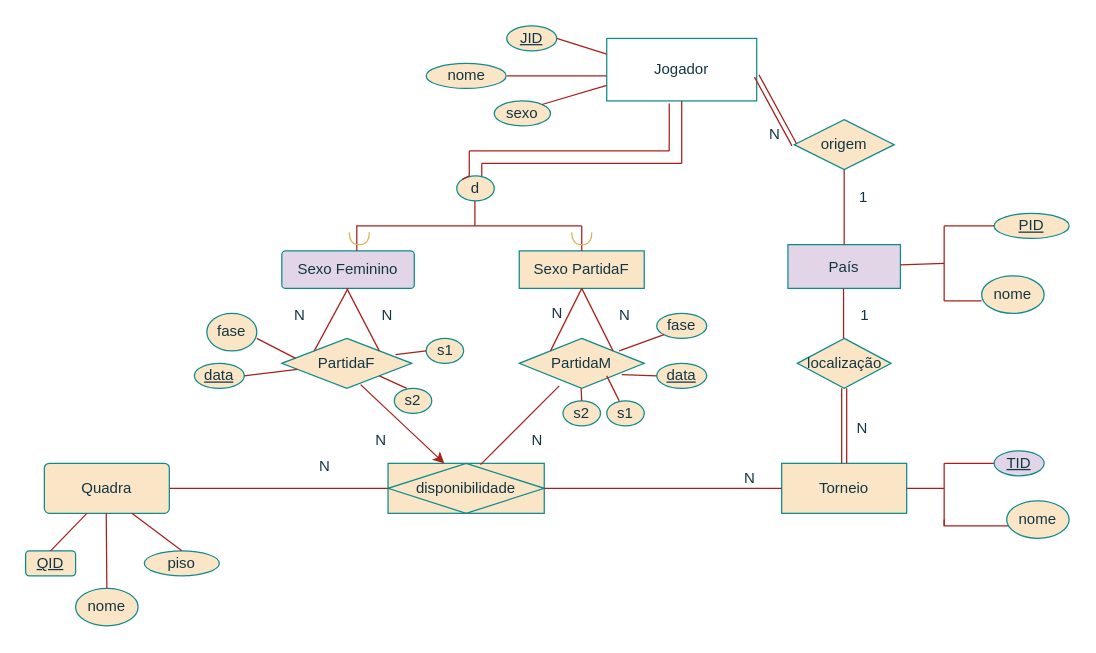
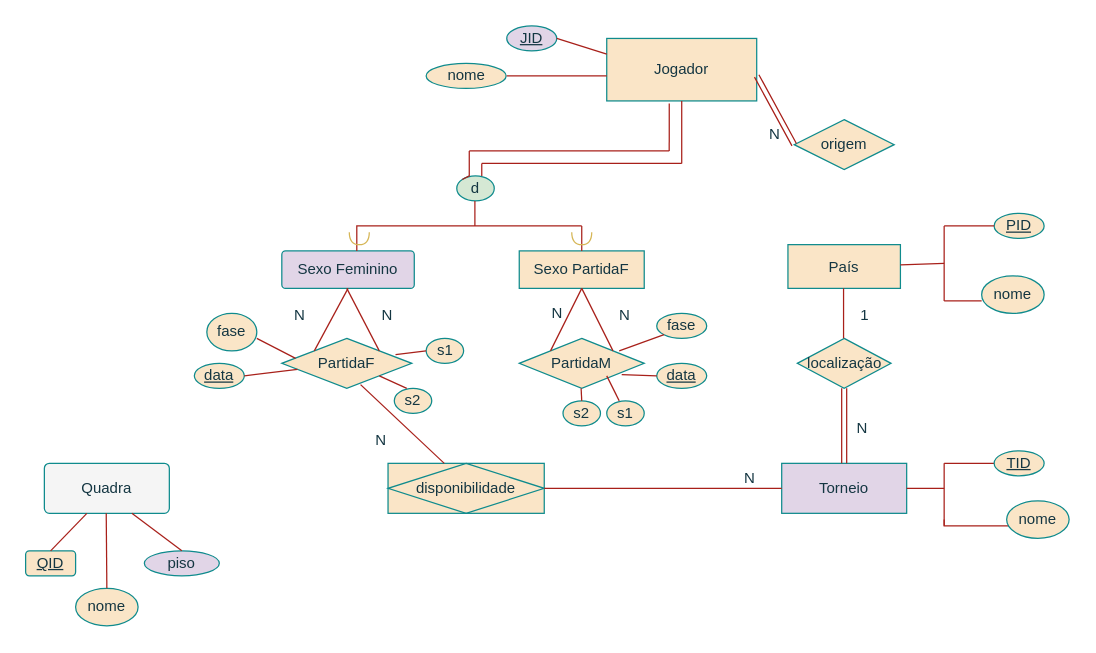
node "JID": fillcolor #fae5c7 -> #e1d5e7
node "Jogador": fillcolor #ffffff -> #fae5c7
edge "Jogador" -- "sexo": removed
node "sexo": removed
node "d": fillcolor #fae5c7 -> #d5e8d4
edge "origem" -- "País": removed, label "1"
node "PID": size 75x25 -> 50x25
node "País": fillcolor #e1d5e7 -> #fae5c7
edge "PartidaM" -- "disponibilidade": removed, label "N"
edge "PartidaF" -> "disponibilidade": arrowhead classic -> none
node "TID": fillcolor #e1d5e7 -> #fae5c7
node "Quadra": fillcolor #fae5c7 -> #f5f5f5
edge "Quadra" -- "disponibilidade": removed, label "N"
node "Torneio": fillcolor #fae5c7 -> #e1d5e7
node "piso": fillcolor #fae5c7 -> #e1d5e7
